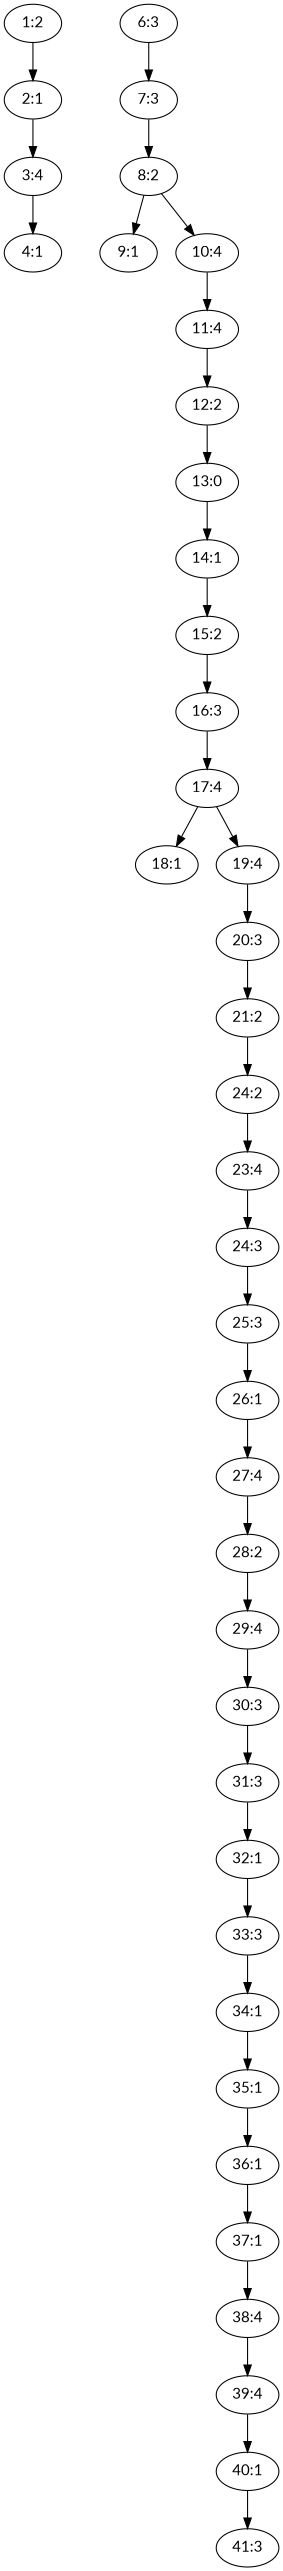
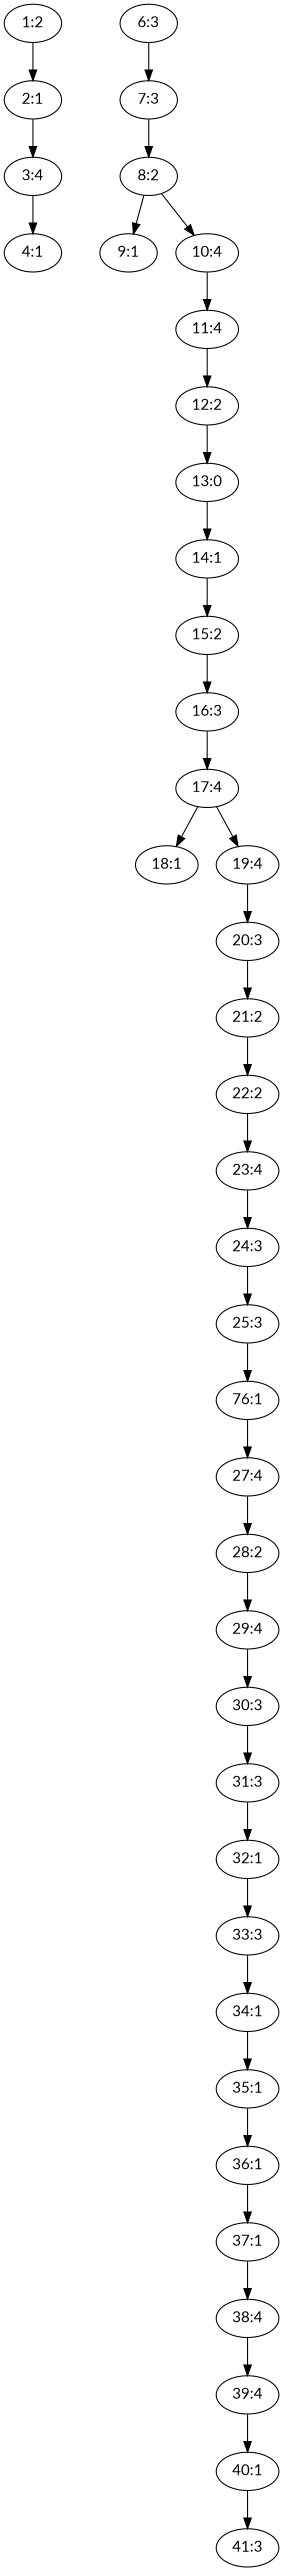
node "24:2": label "24:2" -> "22:2"
node "26:1": label "26:1" -> "76:1"
